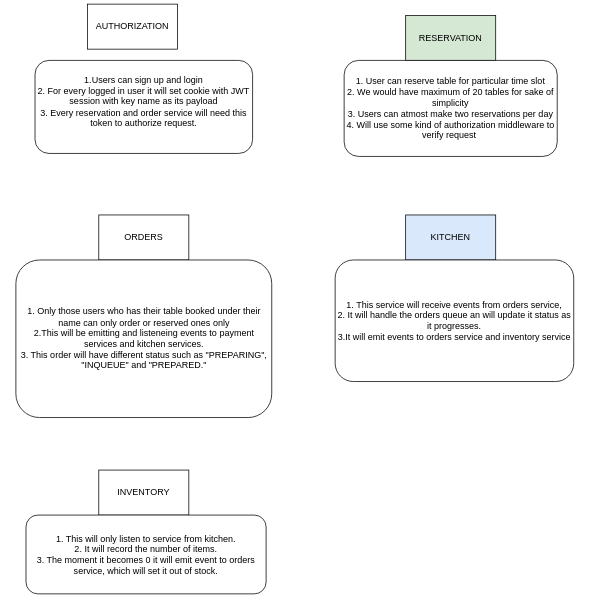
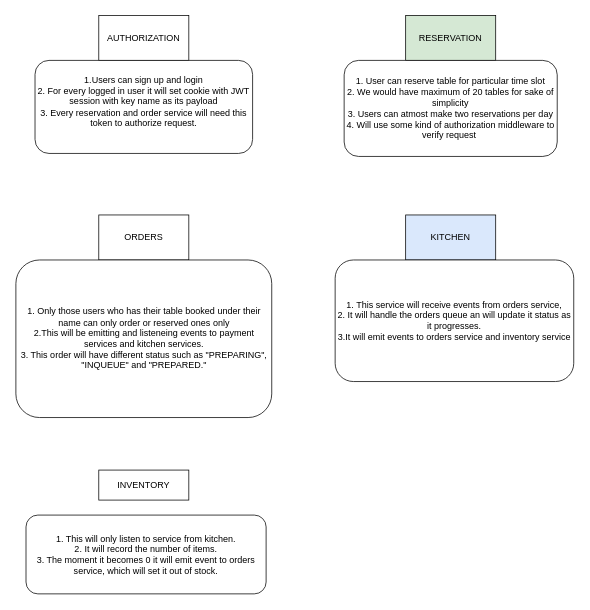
node "AUTHORIZATION": moved (132, 27) -> (144, 38)
node "INVENTORY": size 90x45 -> 90x30
